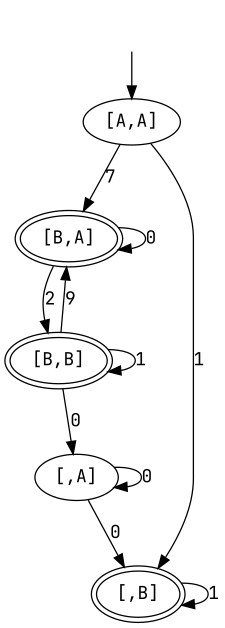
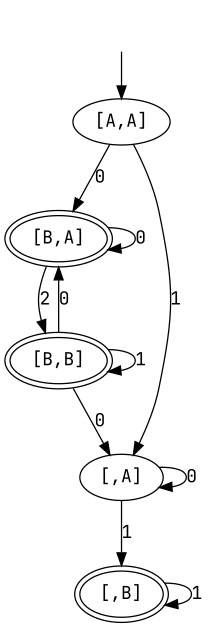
edge "[A,A]" -> "[B,A]": label "7" -> "0"
edge "[B,B]" -> "[B,A]": label "9" -> "0"
edge "[A,A]" -> "[,B]": now "[A,A]" -> "[,A]"
edge "[,A]" -> "[,B]": label "0" -> "1"
